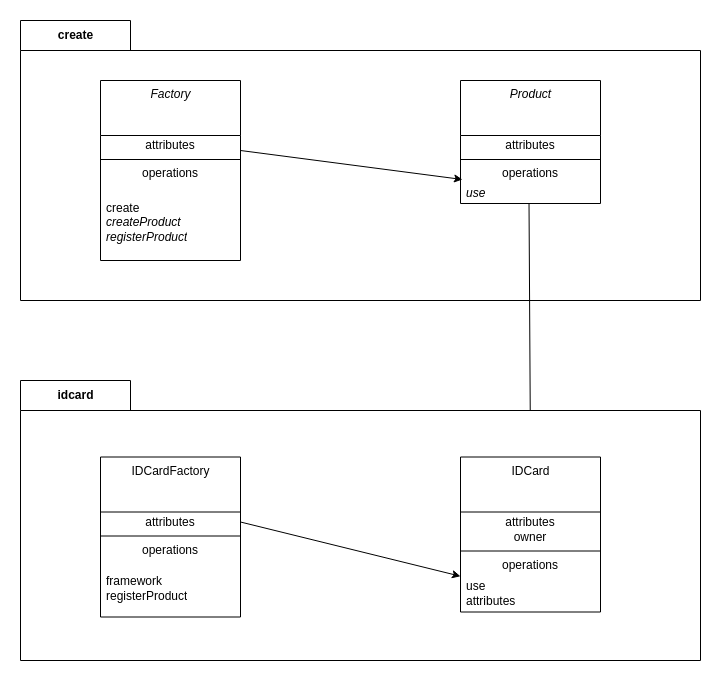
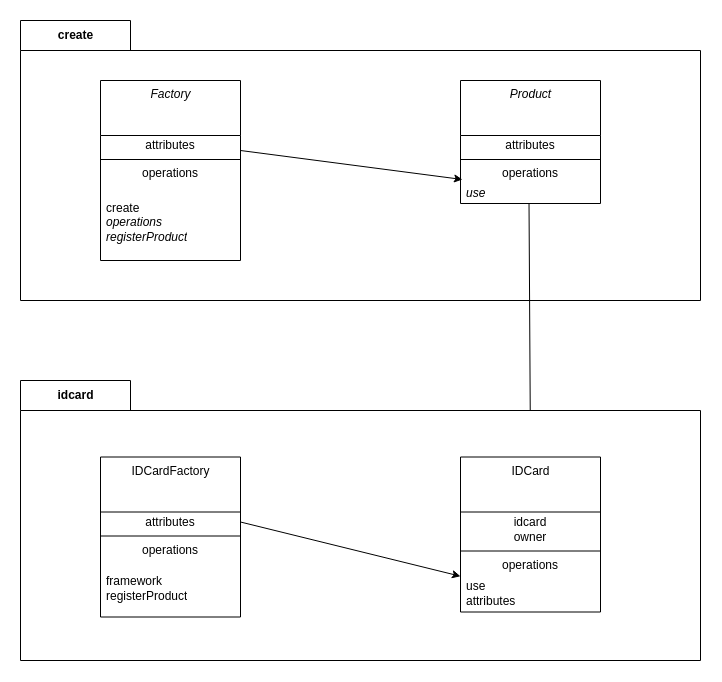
node "create createProduct registerProduct": label "create createProduct registerProduct" -> "create operations registerProduct"
node "attributes owner": label "attributes owner" -> "idcard owner"
